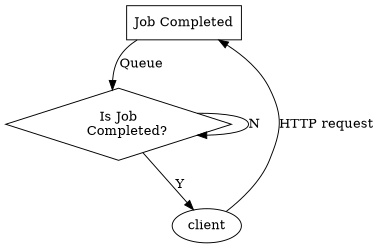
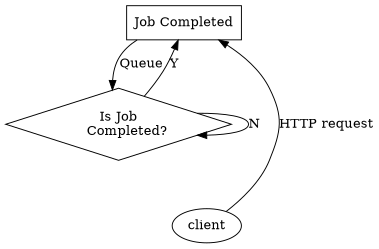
edge "Is Job Completed?" -> "client": now "Is Job Completed?" -> "Job Completed"
